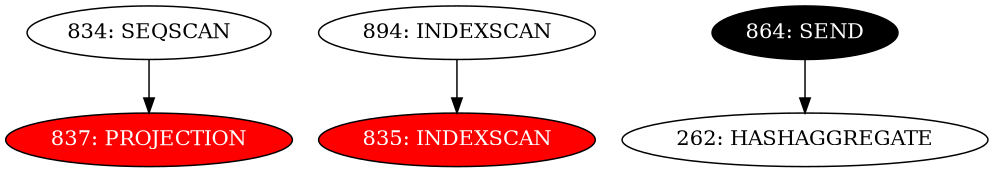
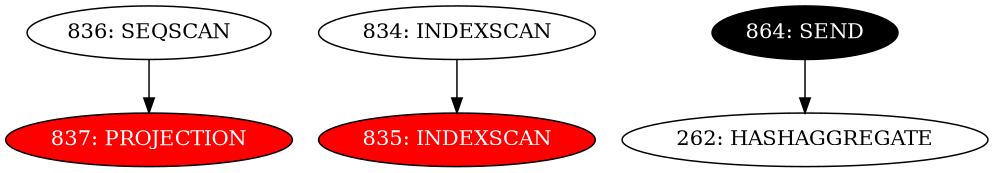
node "834: SEQSCAN": label "834: SEQSCAN" -> "836: SEQSCAN"
node "894: INDEXSCAN": label "894: INDEXSCAN" -> "834: INDEXSCAN"
